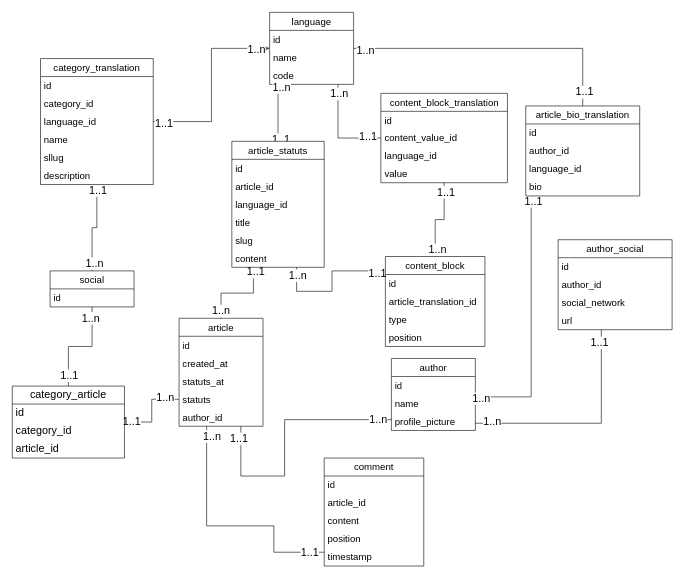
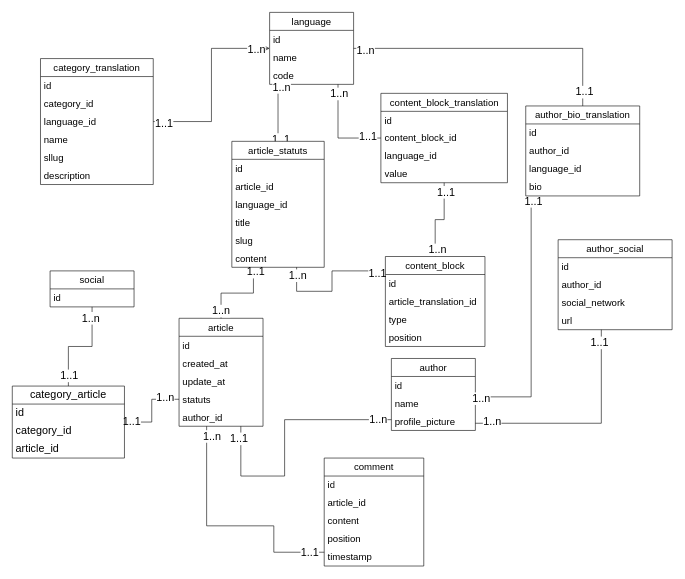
node "article_bio_translation": label "article_bio_translation" -> "author_bio_translation"
node "content_value_id": label "content_value_id" -> "content_block_id"
edge "category_translation" -- "social": removed, labels "1..1", "1..n"
node "statuts_at": label "statuts_at" -> "update_at"
